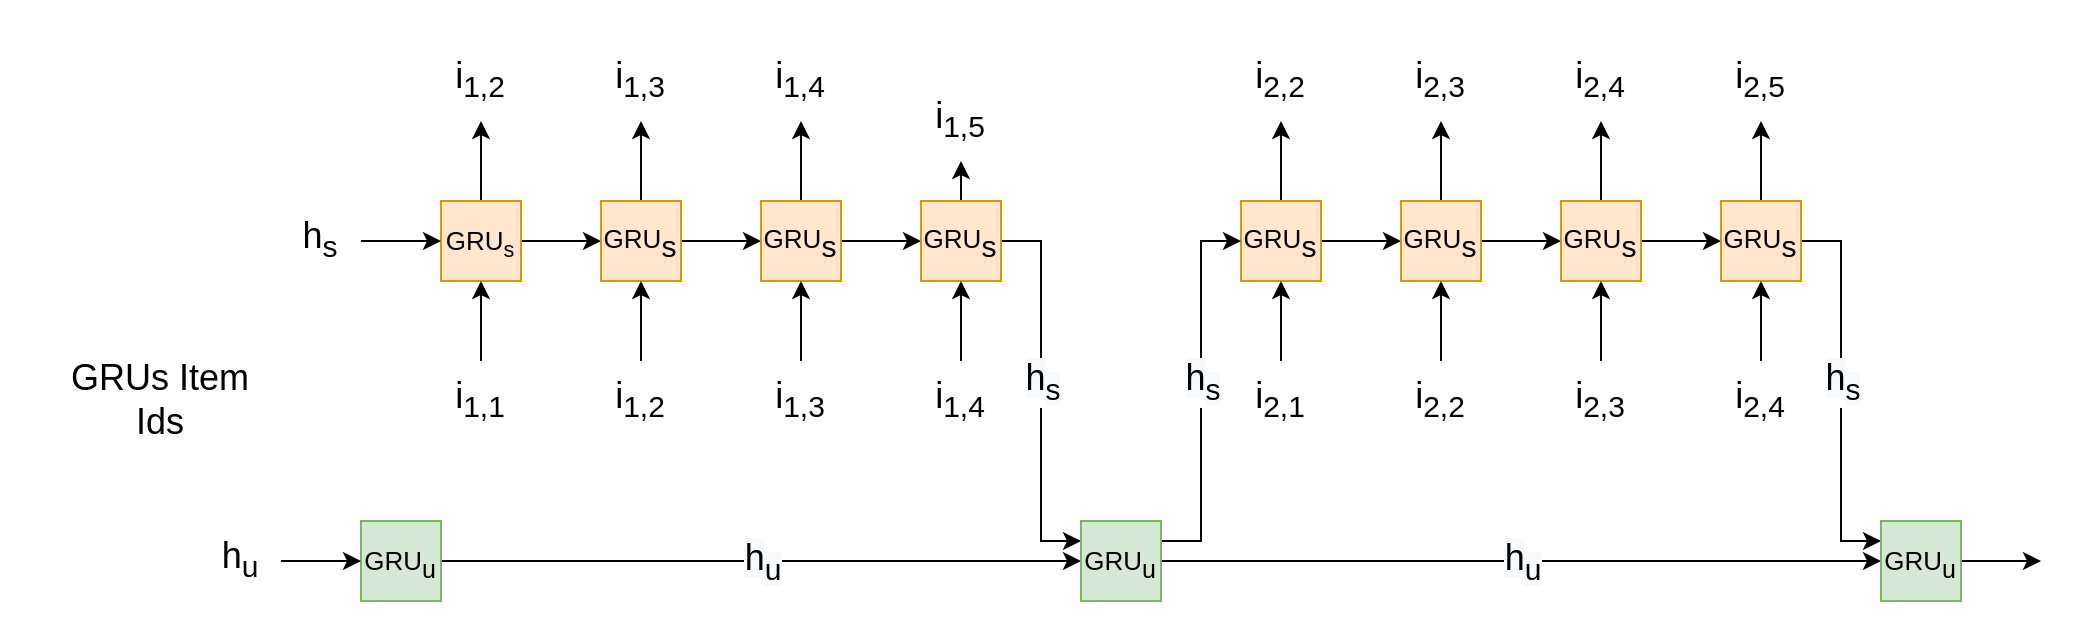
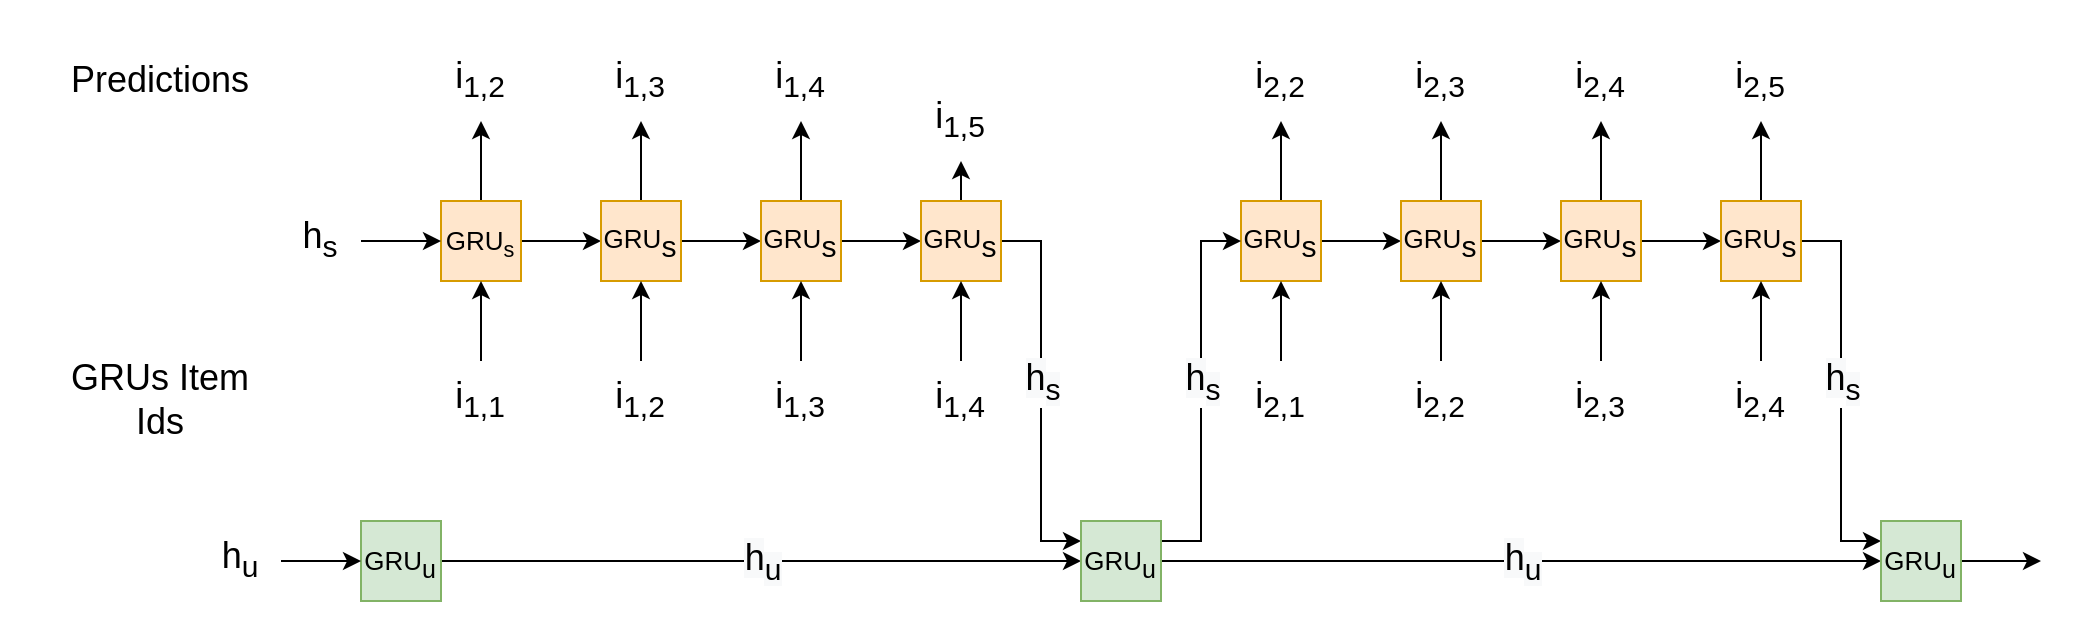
node "Predictions": added
